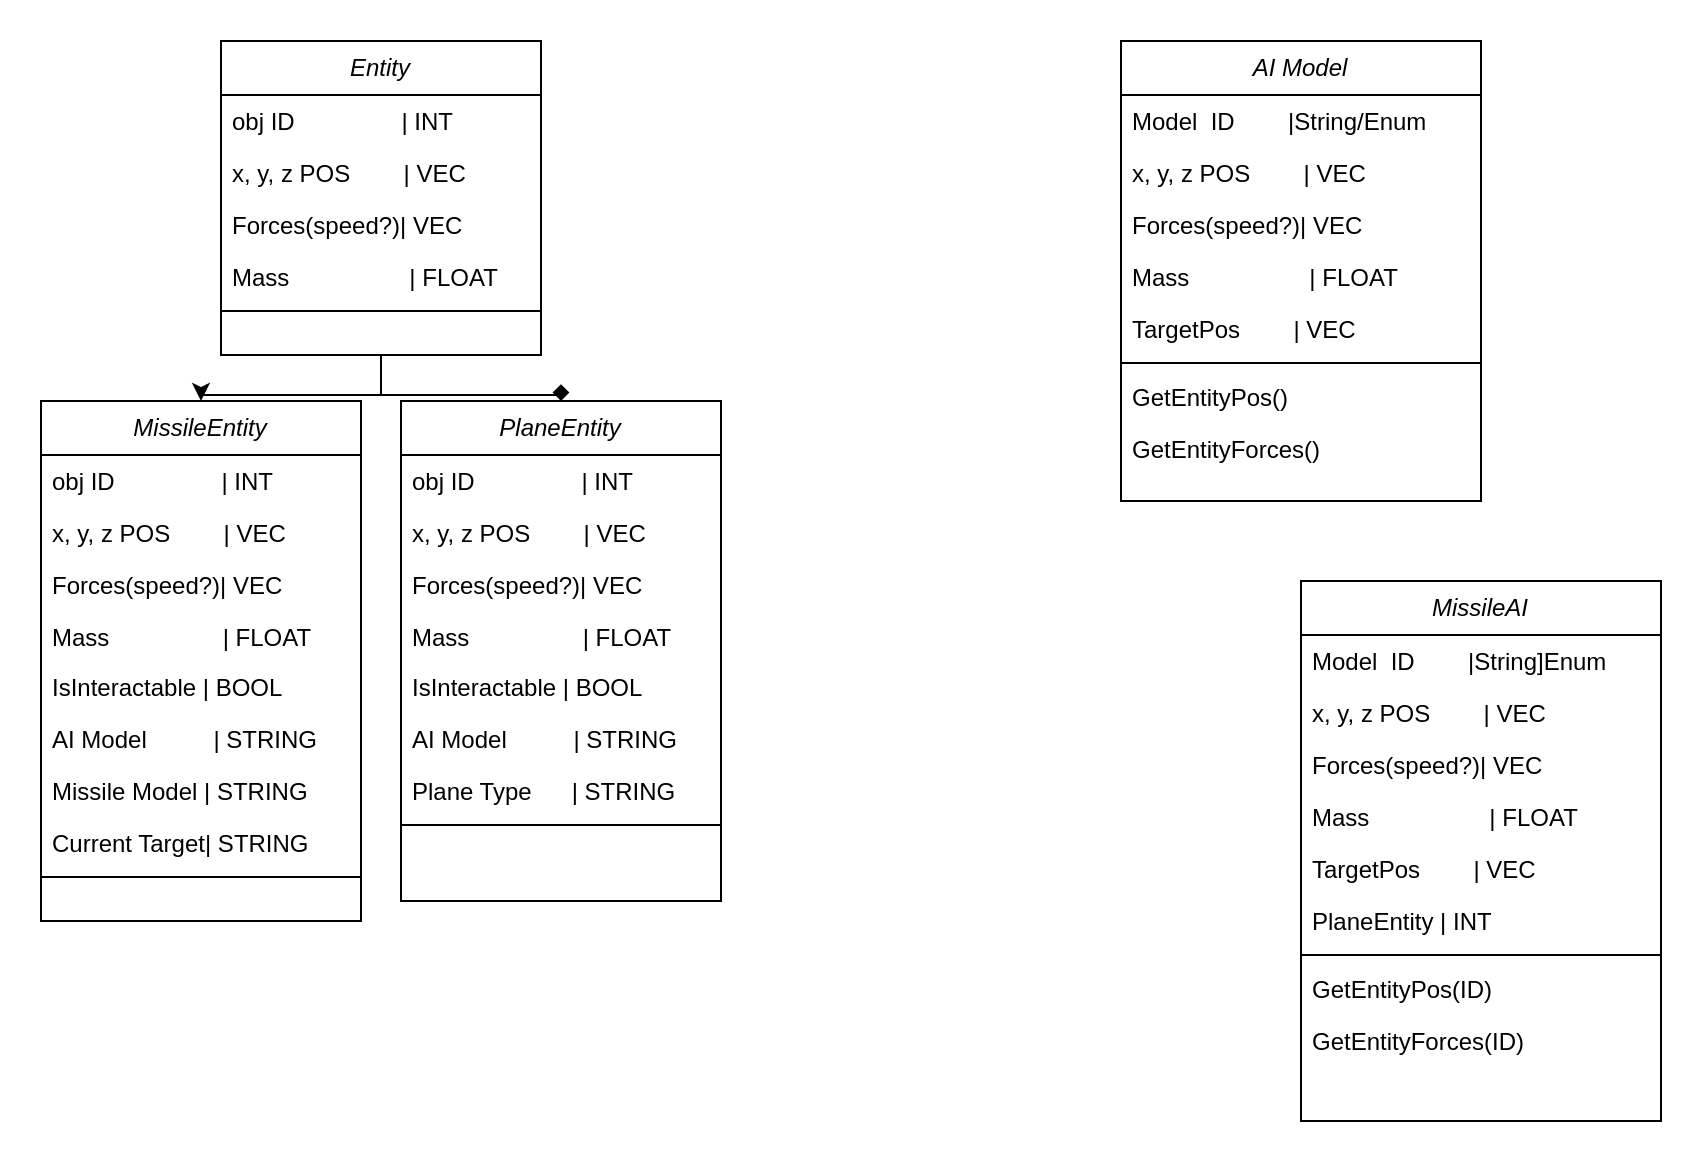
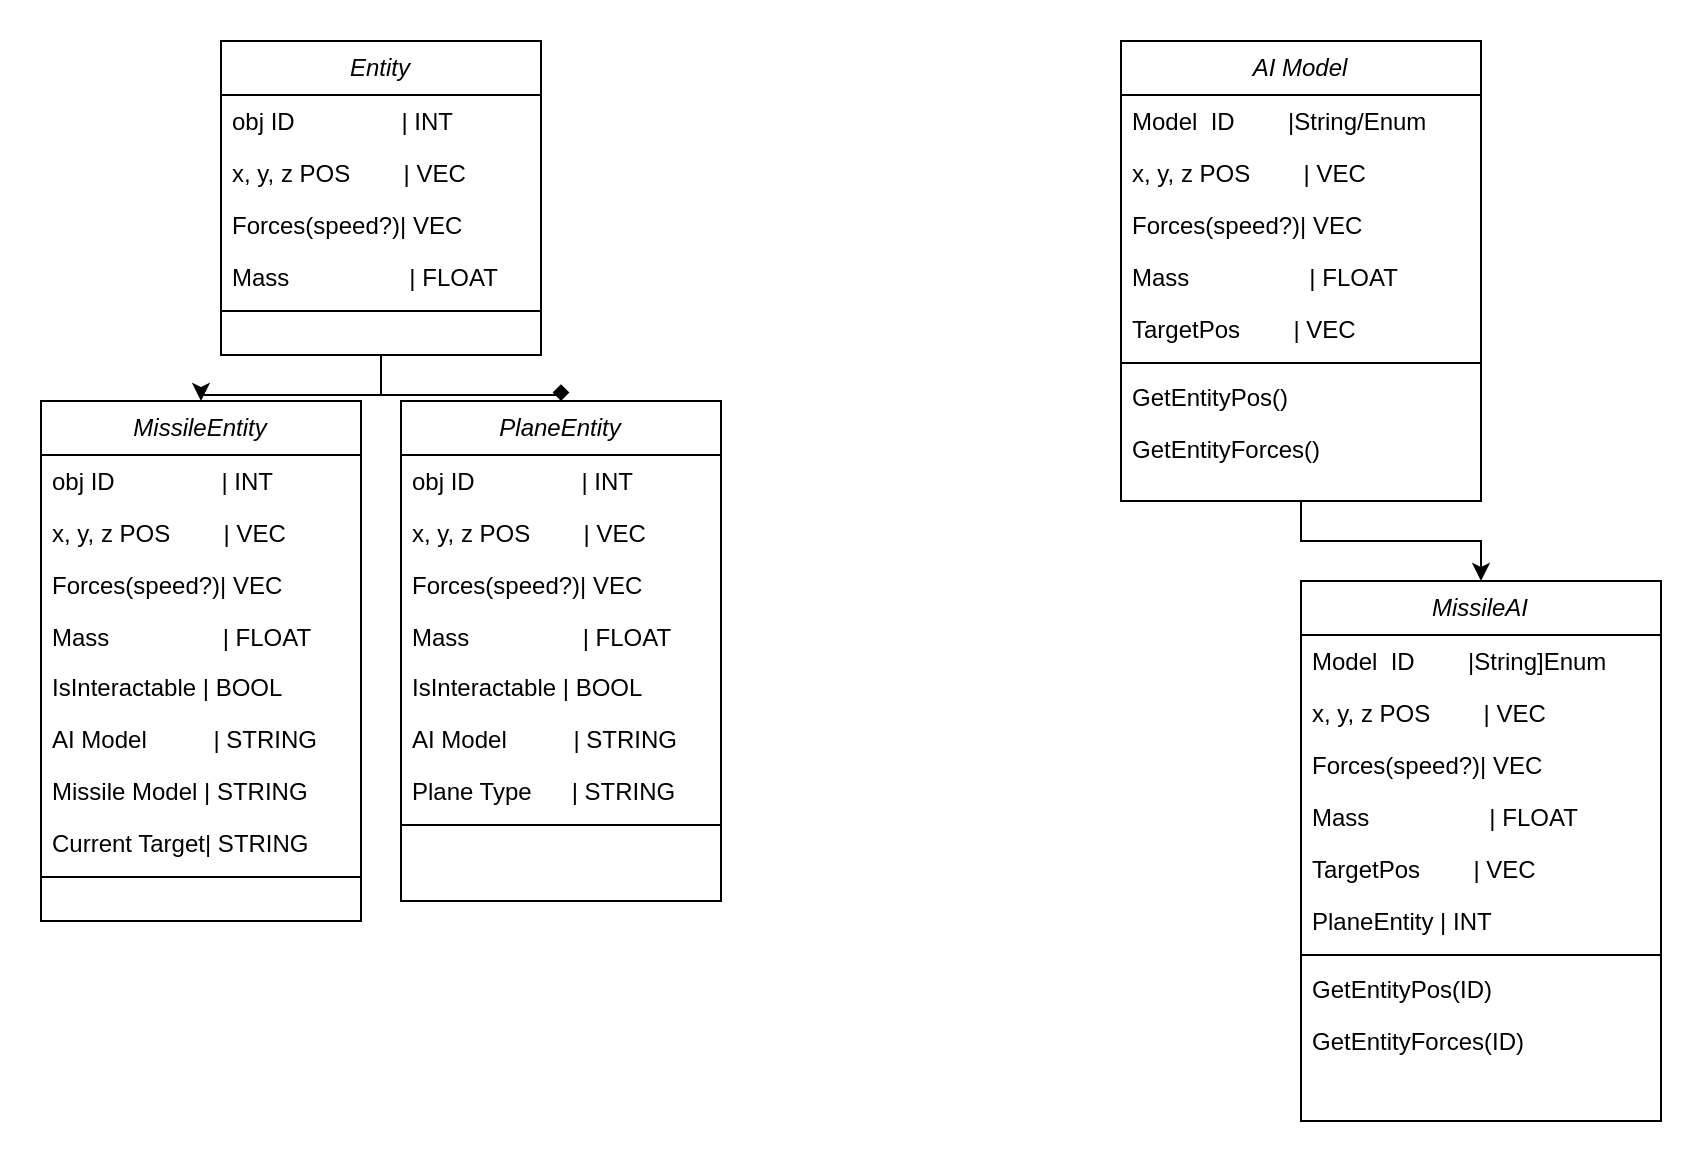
edge "AI Model" -> "MissileAI": added
